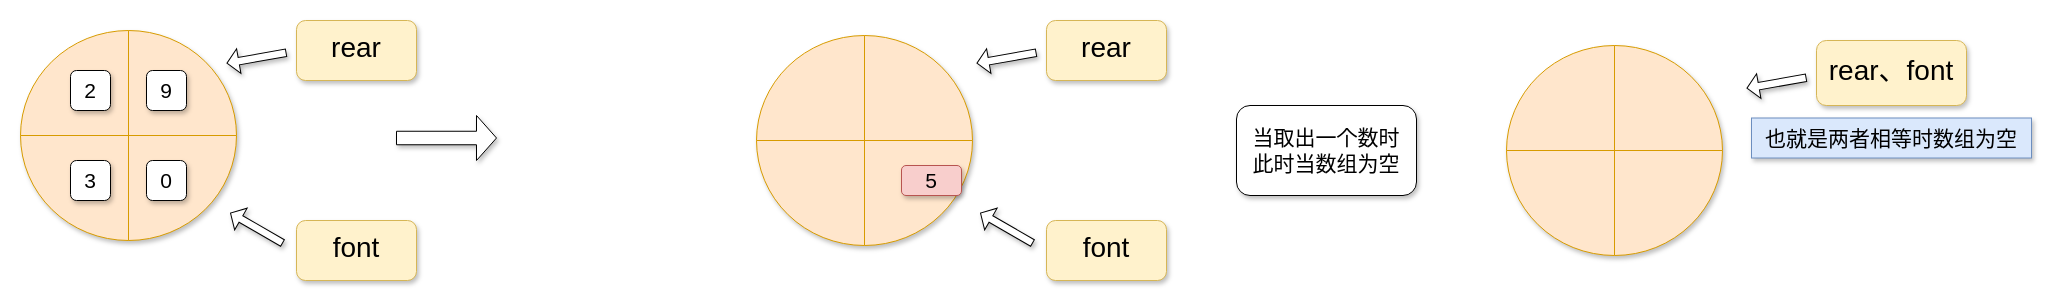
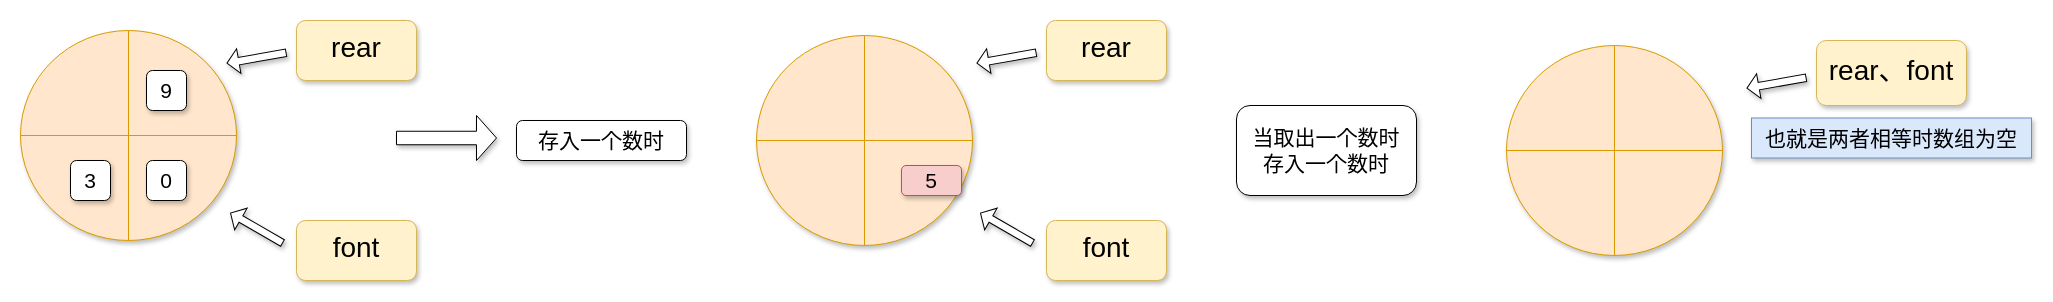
node "2": removed
node "存入一个数时": added
node "当取出一个数时 此时当数组为空": label "当取出一个数时 此时当数组为空" -> "当取出一个数时 存入一个数时"
